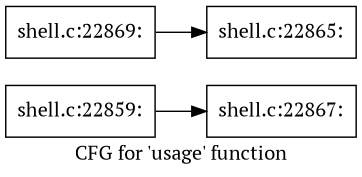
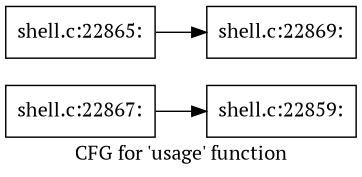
edge "shell.c:22869:" -> "shell.c:22865:": reversed
edge "shell.c:22859:" -> "shell.c:22867:": reversed
